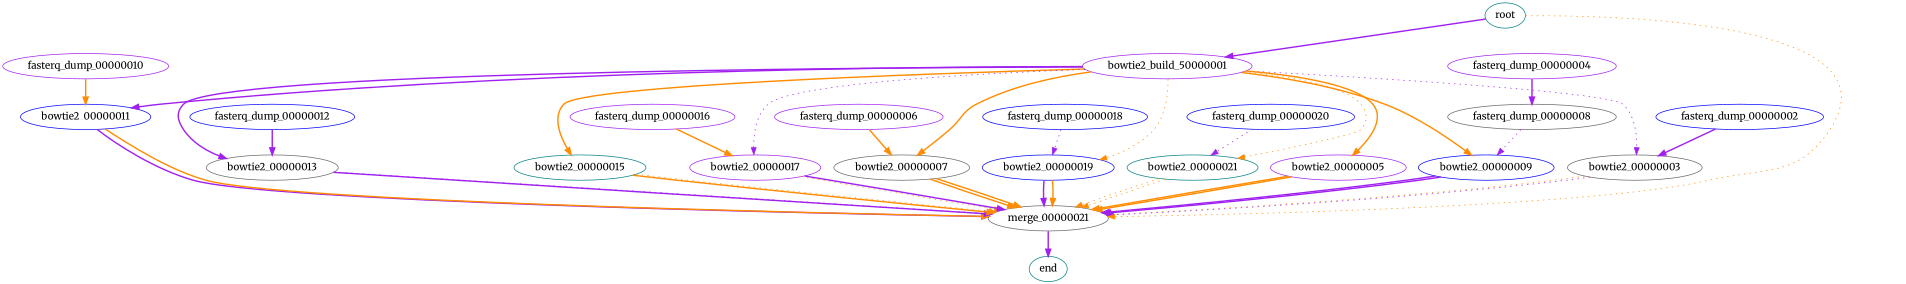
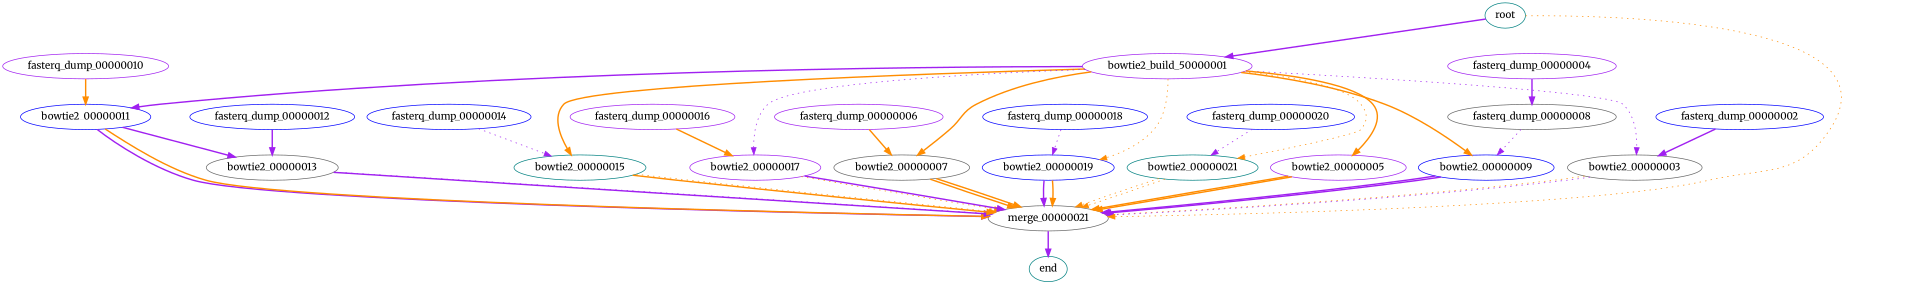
edge "bowtie2_build_50000001" -> "bowtie2_00000013": now "bowtie2_00000011" -> "bowtie2_00000013"
node "fasterq_dump_00000014": added
